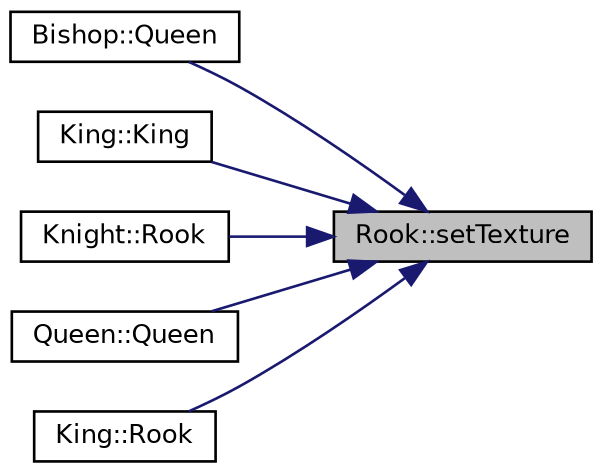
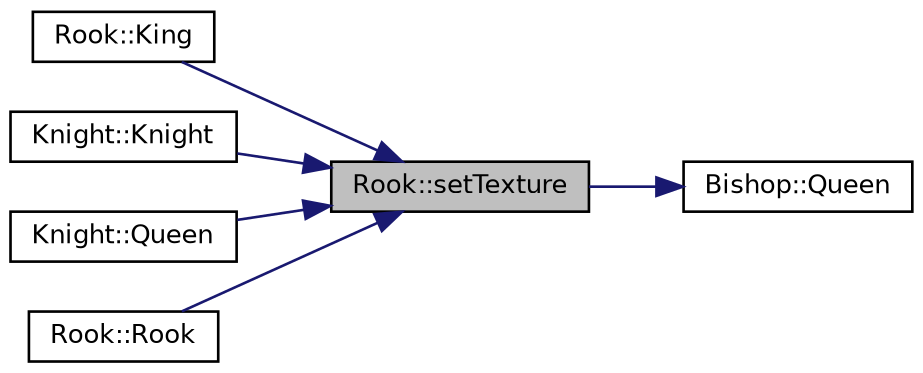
edge "Bishop::Queen" -> "Rook::setTexture": reversed
node "King::King": label "King::King" -> "Rook::King"
node "Knight::Rook": label "Knight::Rook" -> "Knight::Knight"
node "Queen::Queen": label "Queen::Queen" -> "Knight::Queen"
node "King::Rook": label "King::Rook" -> "Rook::Rook"
